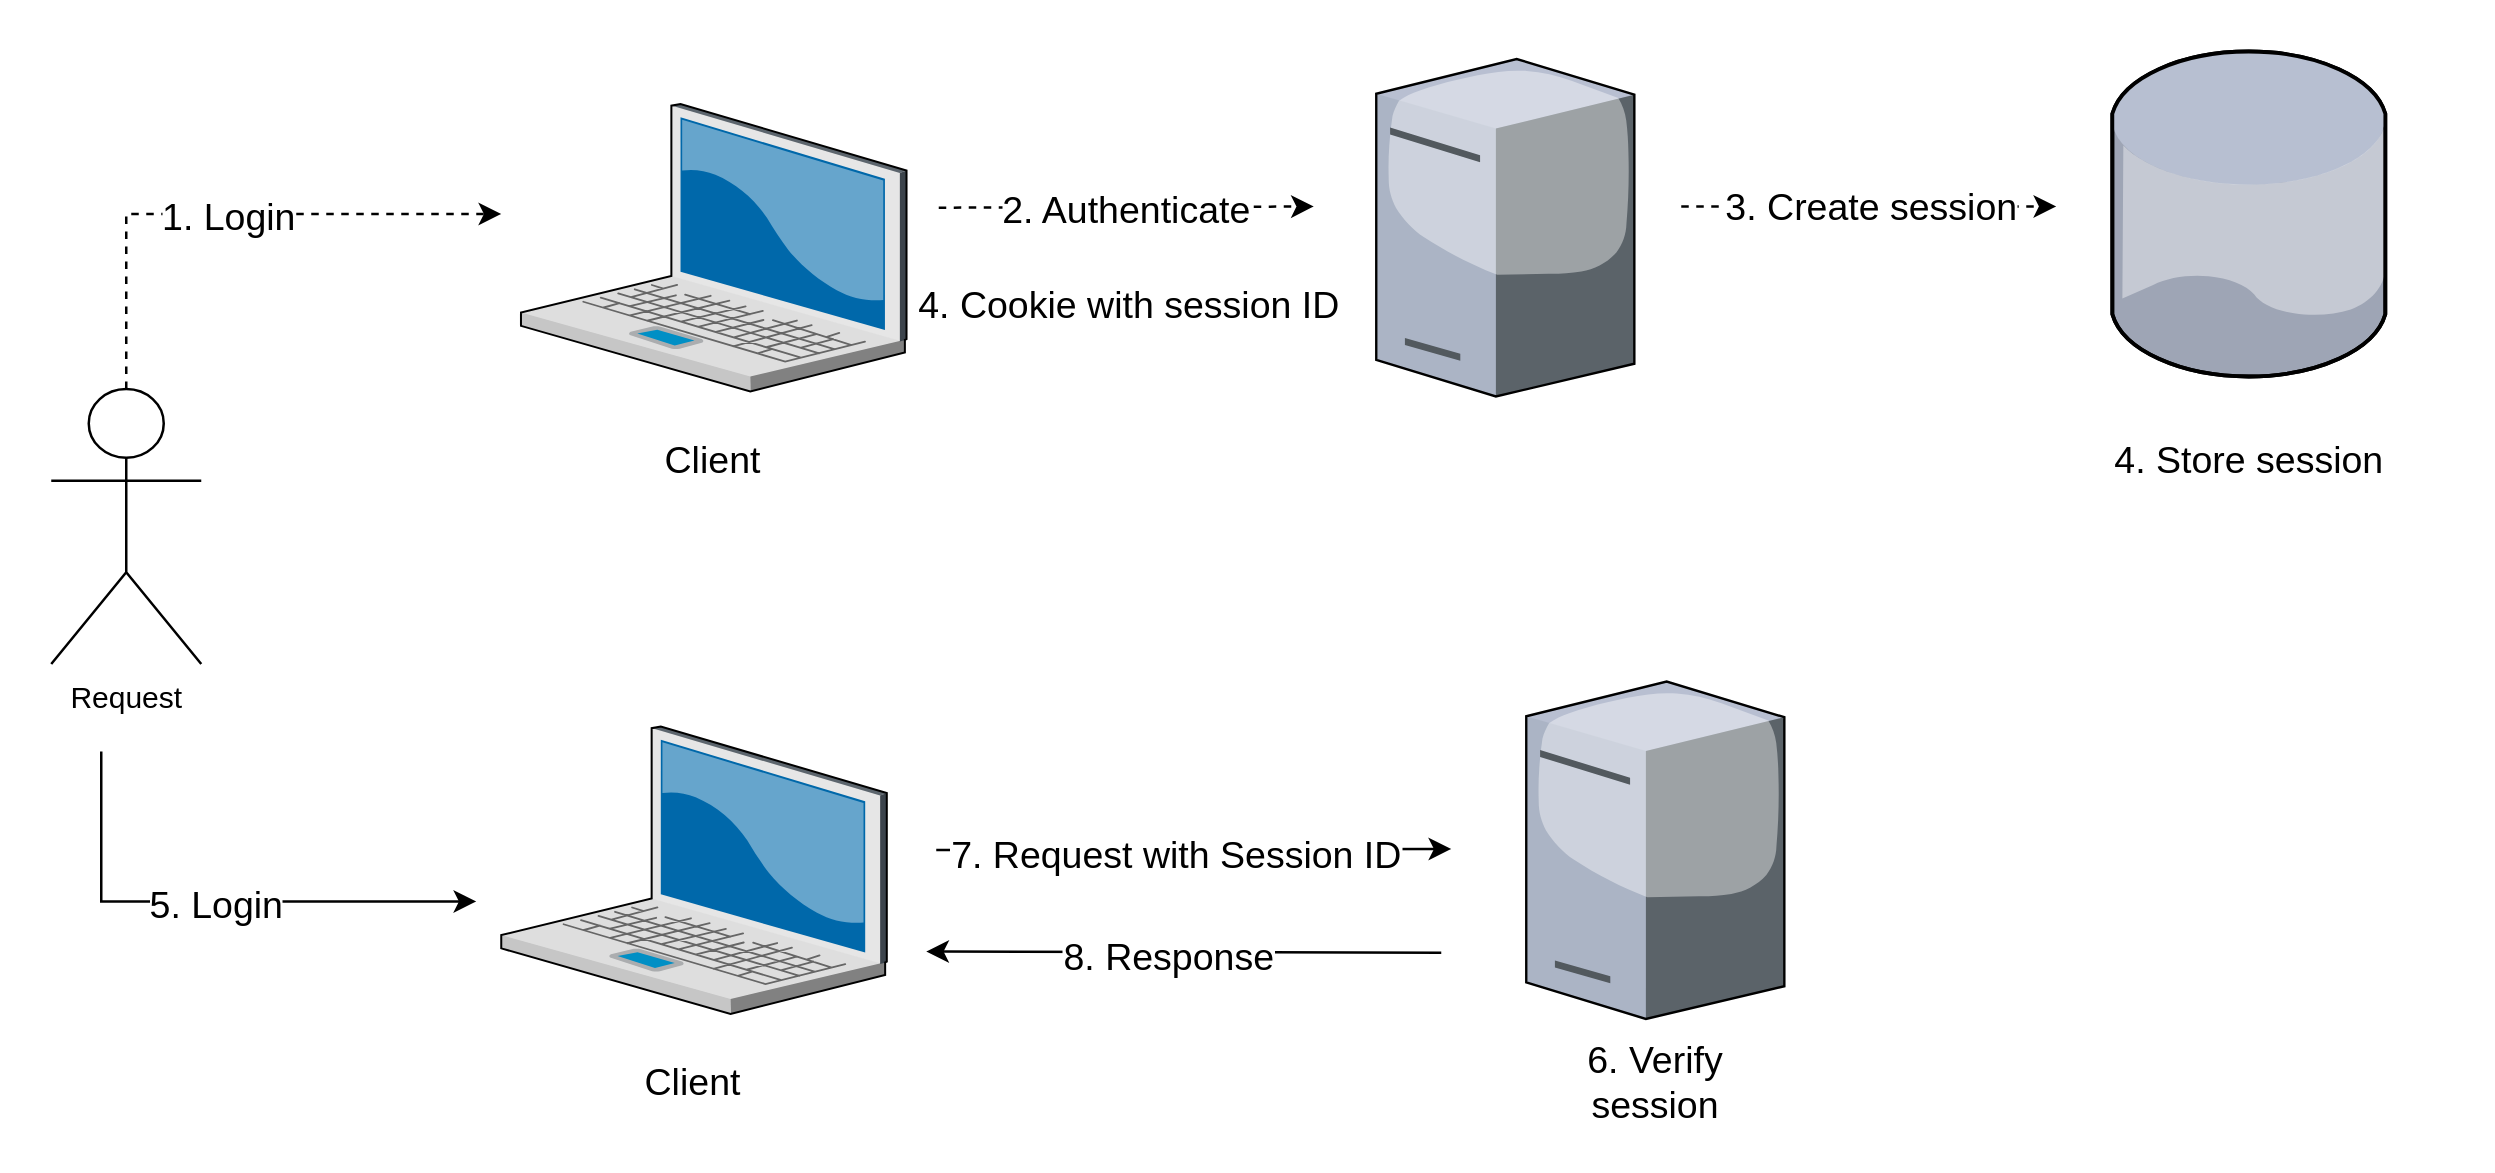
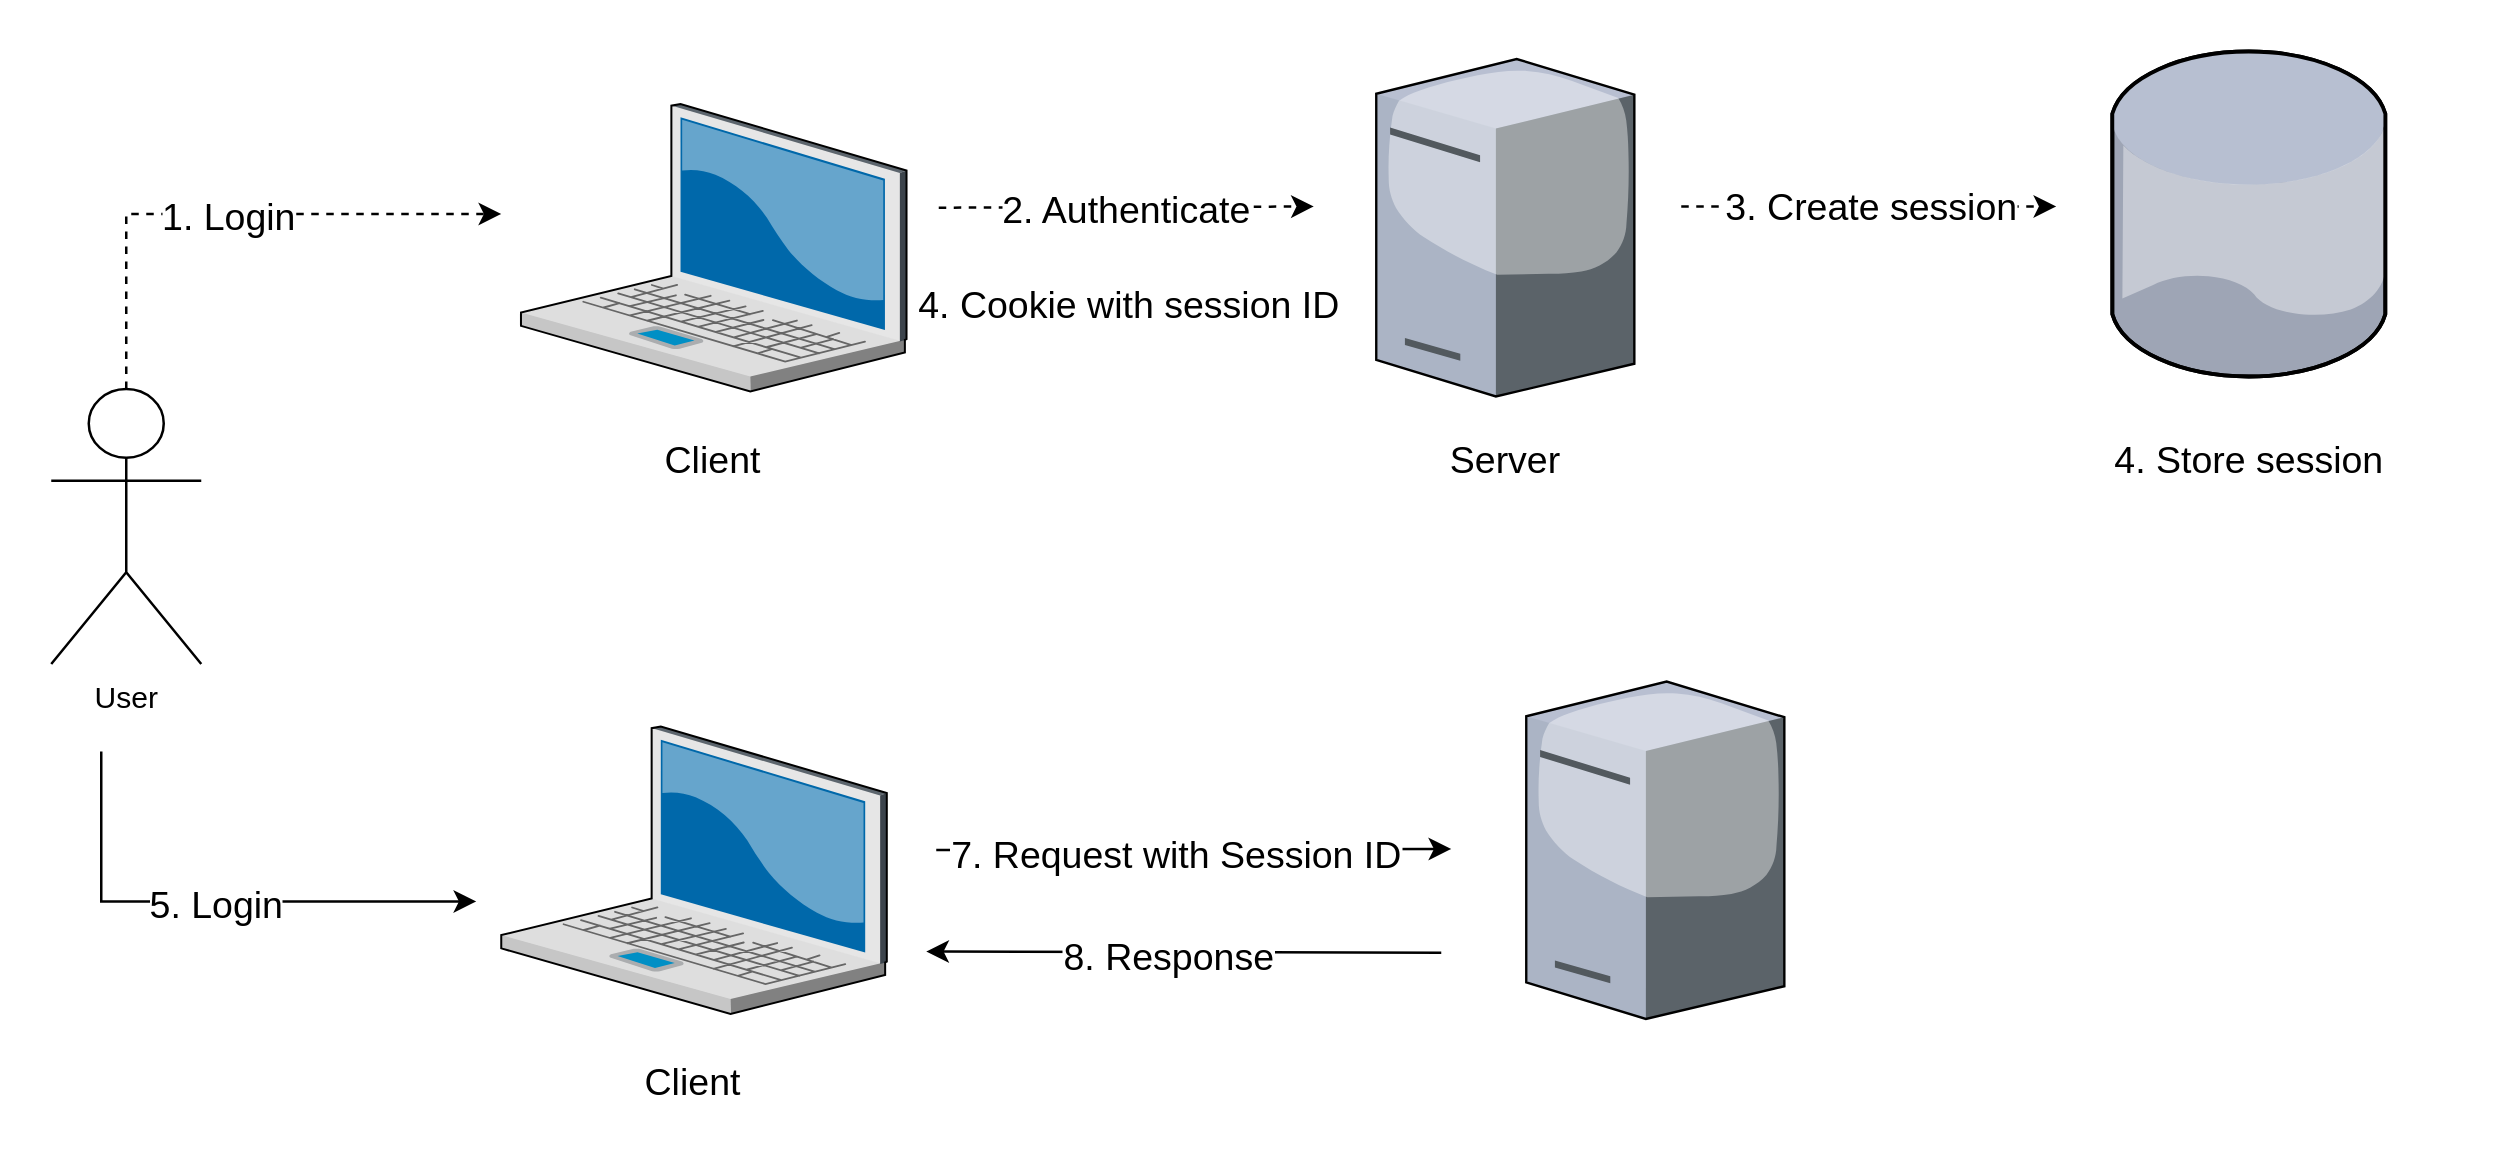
node "Server": added
node "Request": label "Request" -> "User"
node "6. Verify session": removed
